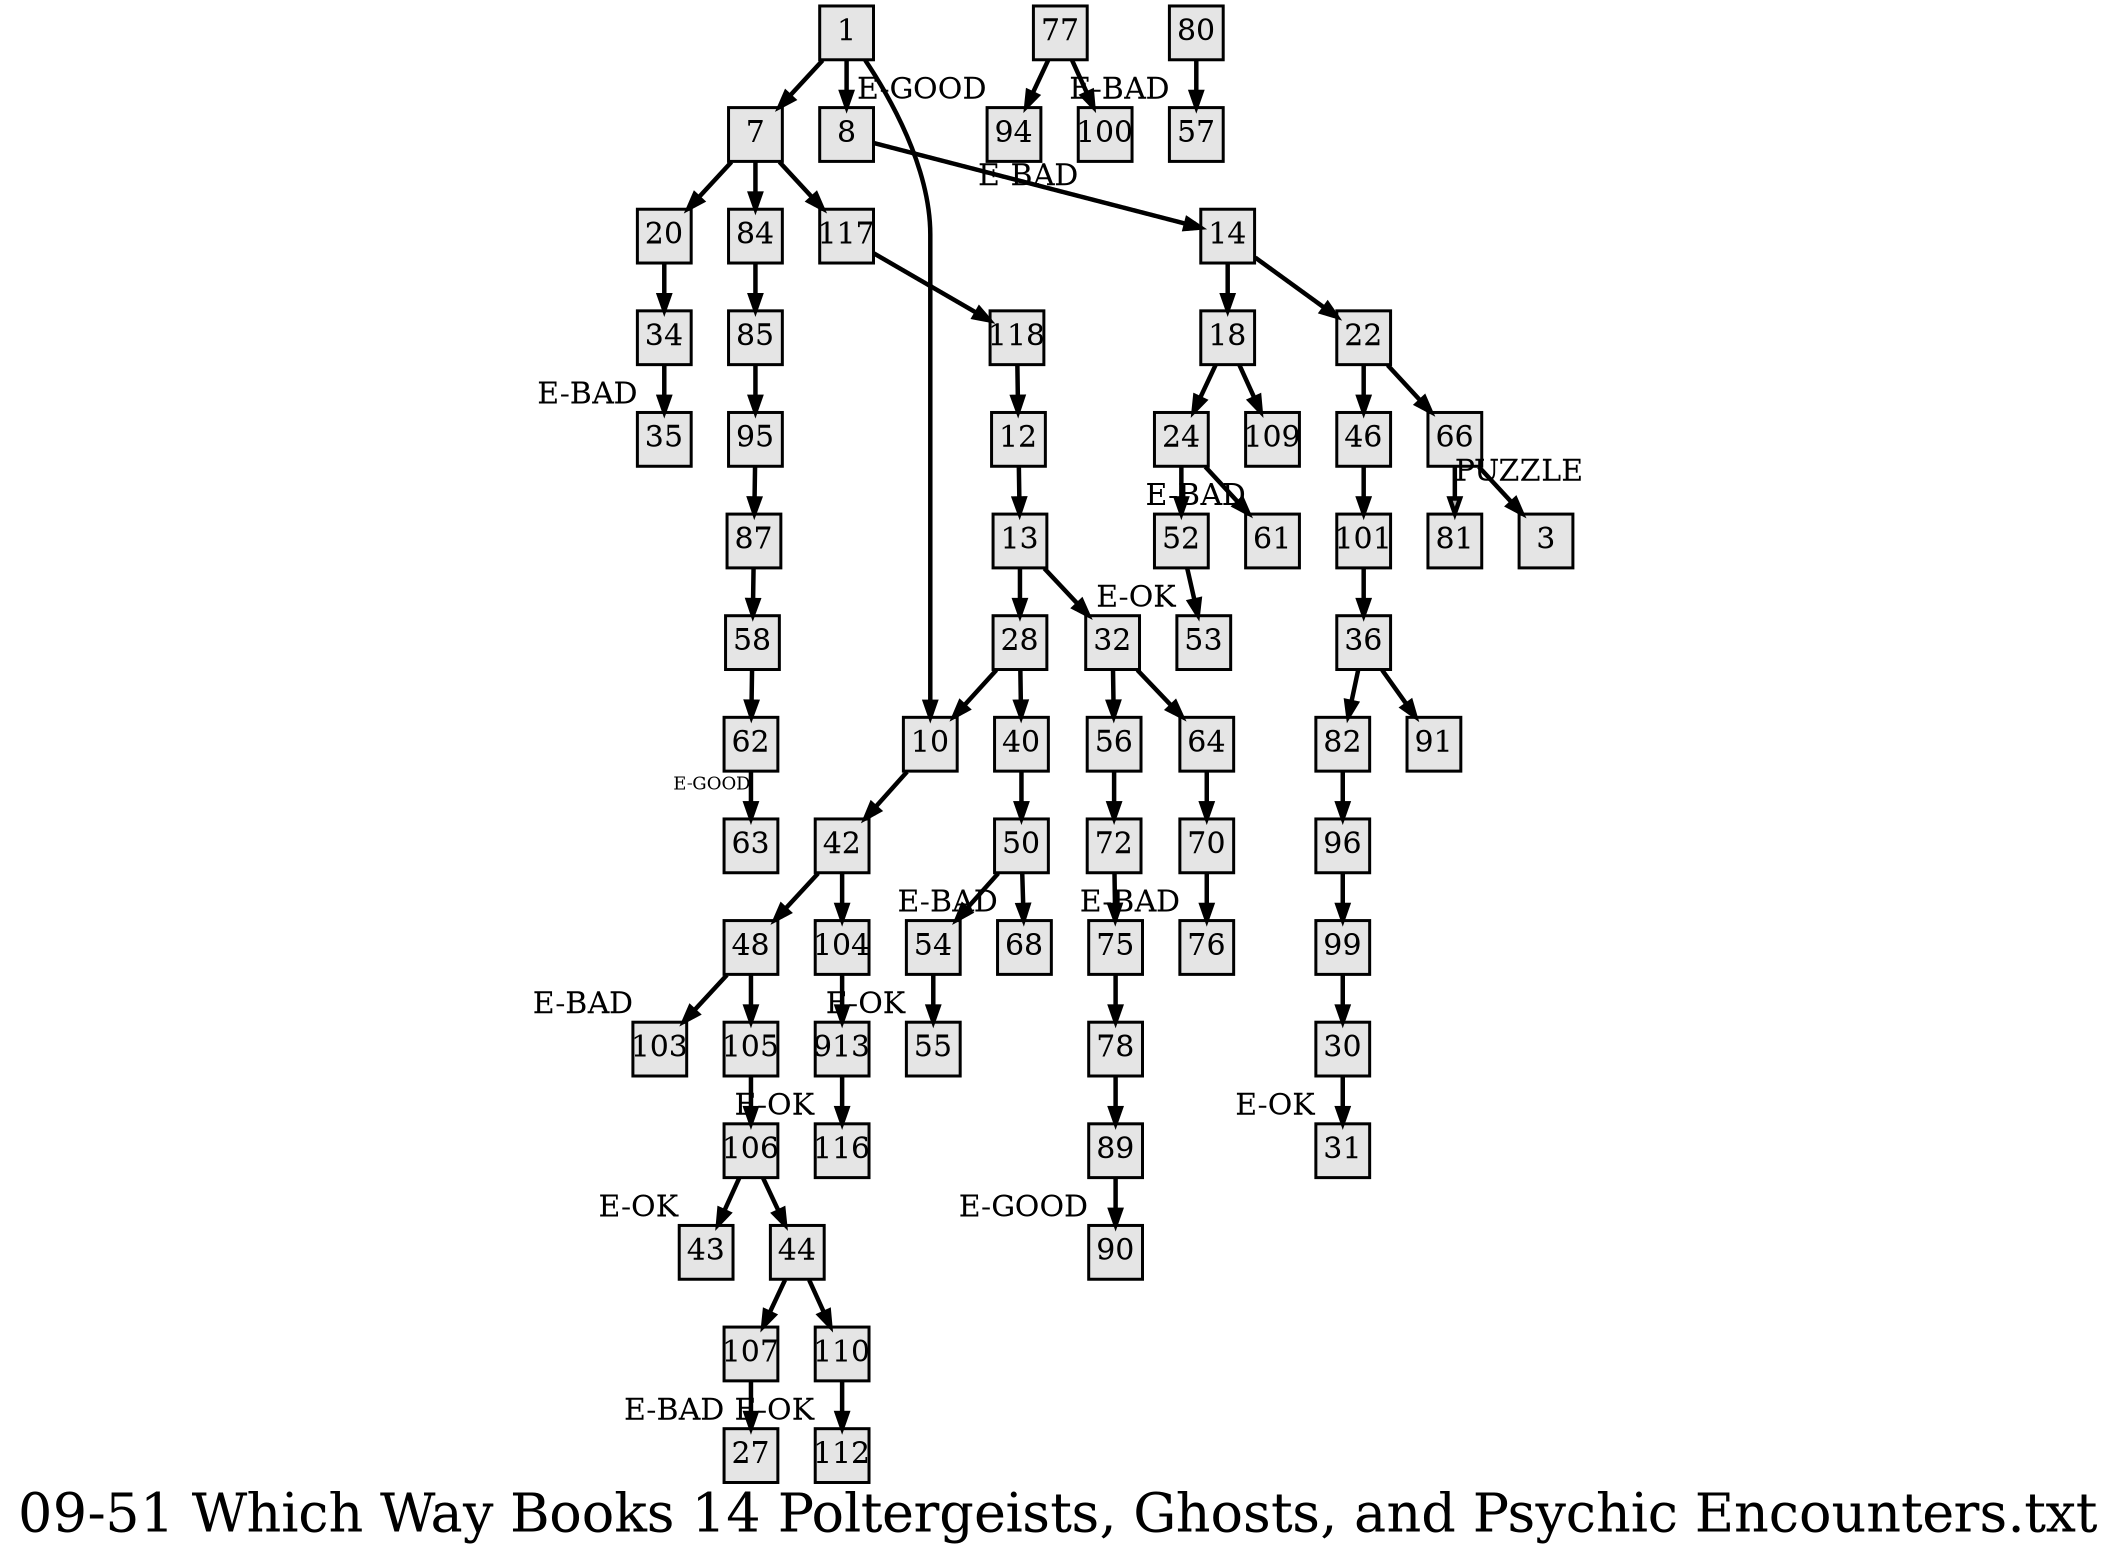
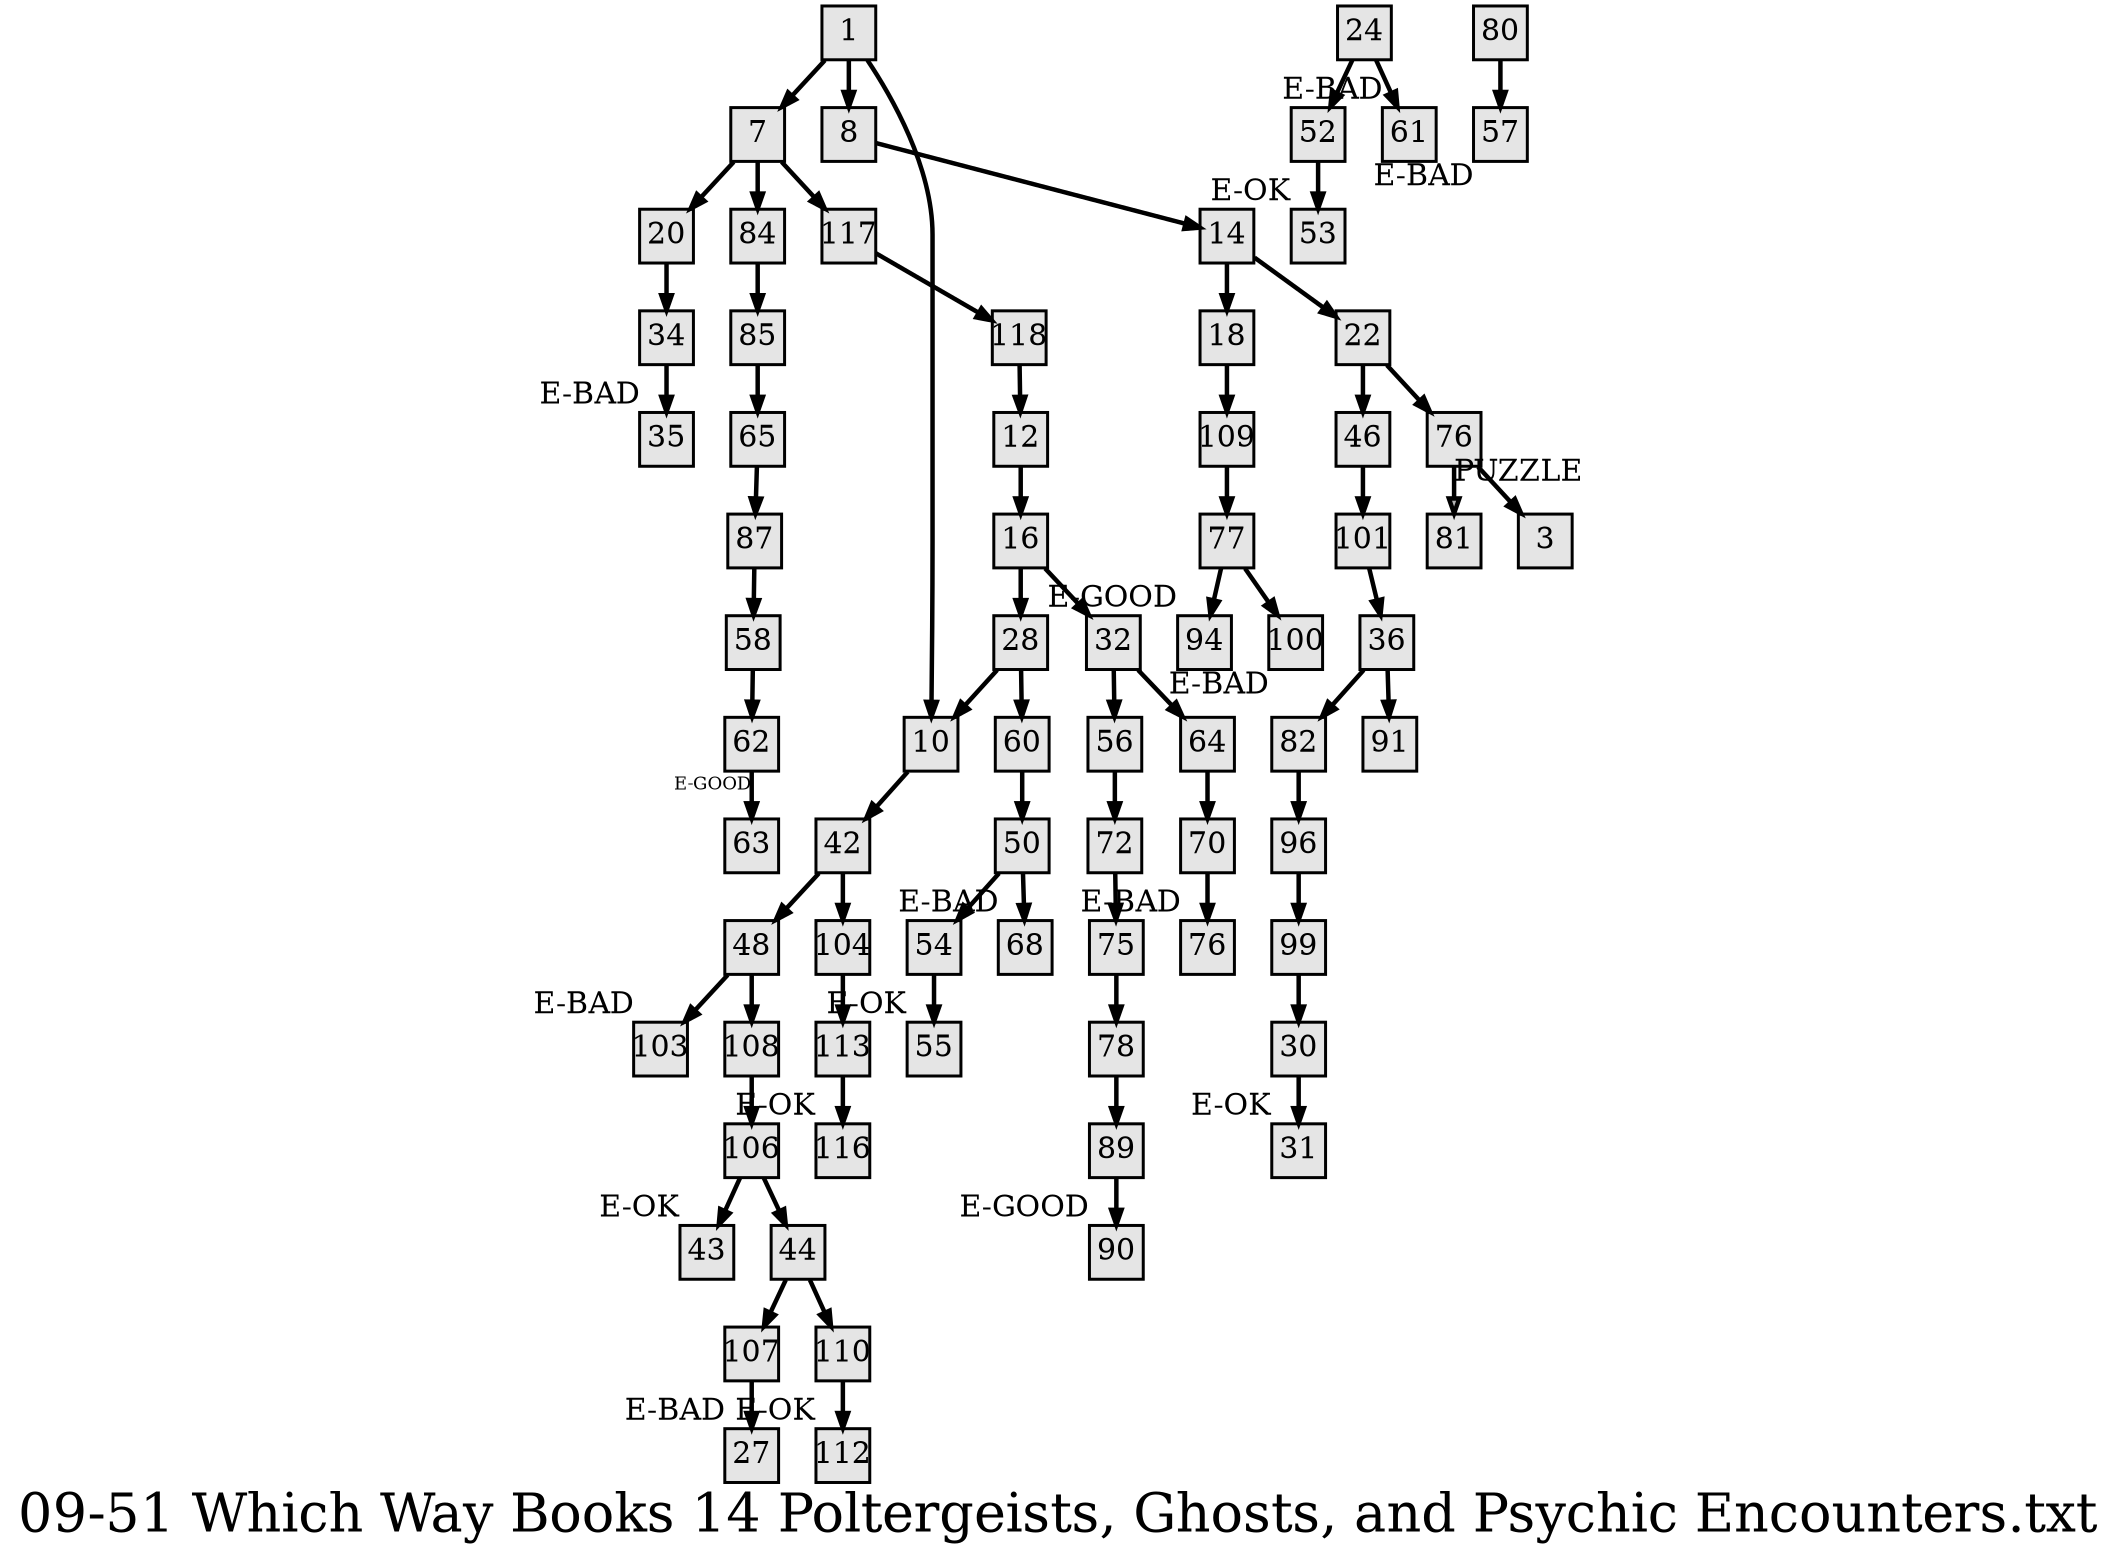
edge "18" -> "24": removed
node "95": label "95" -> "65"
node "66": label "66" -> "76"
edge "109" -> "77": added
node "13": label "13" -> "16"
node "40": label "40" -> "60"
node "105": label "105" -> "108"
node "913": label "913" -> "113"
